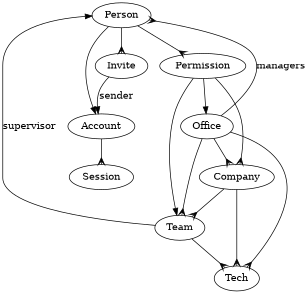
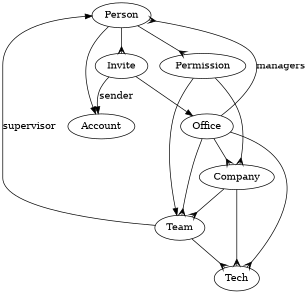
edge "Permission" -> "Office": now "Invite" -> "Office"
node "Session": removed
